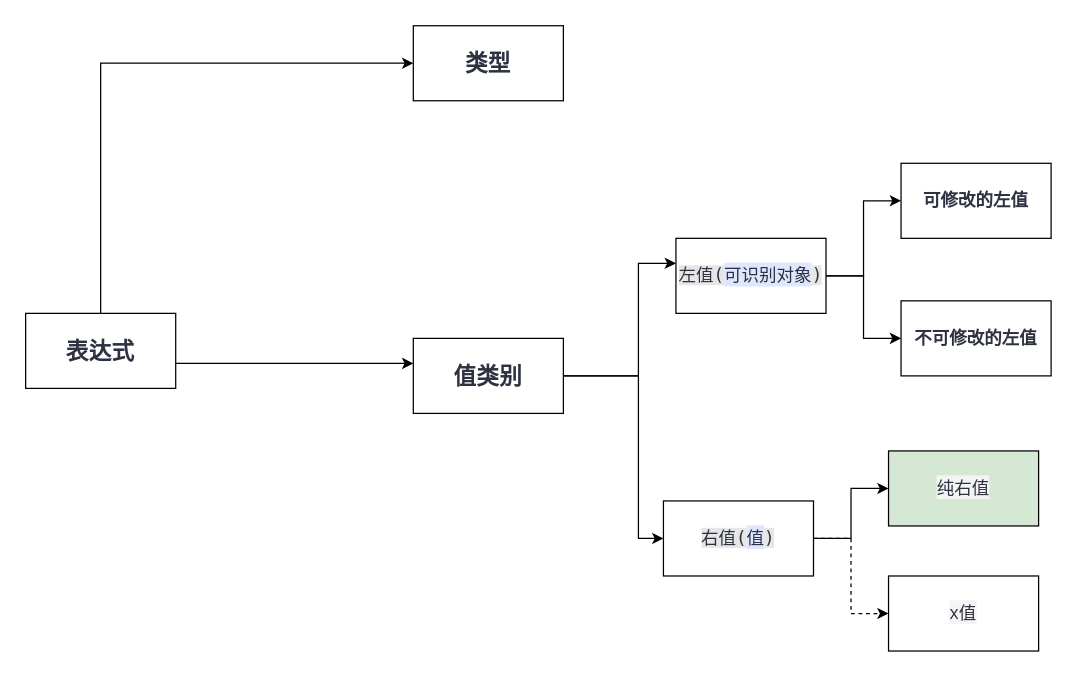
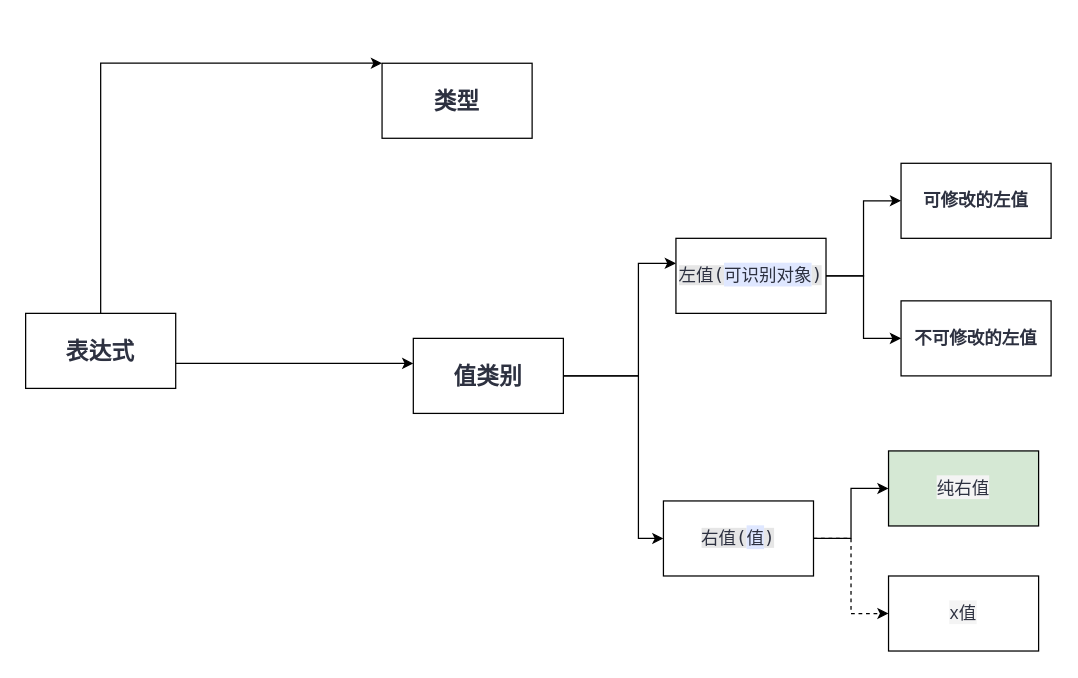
node "类型": moved (488, 63) -> (457, 101)
